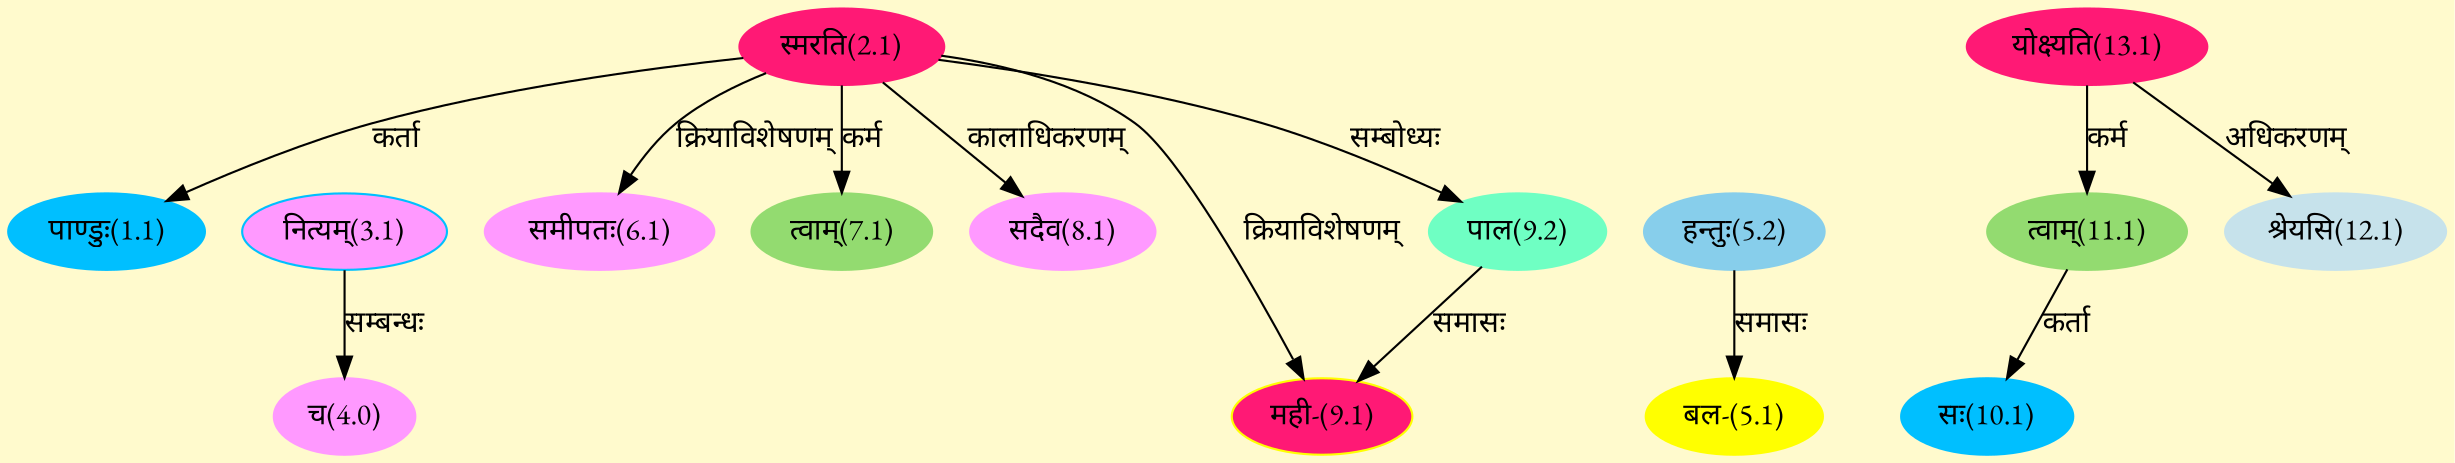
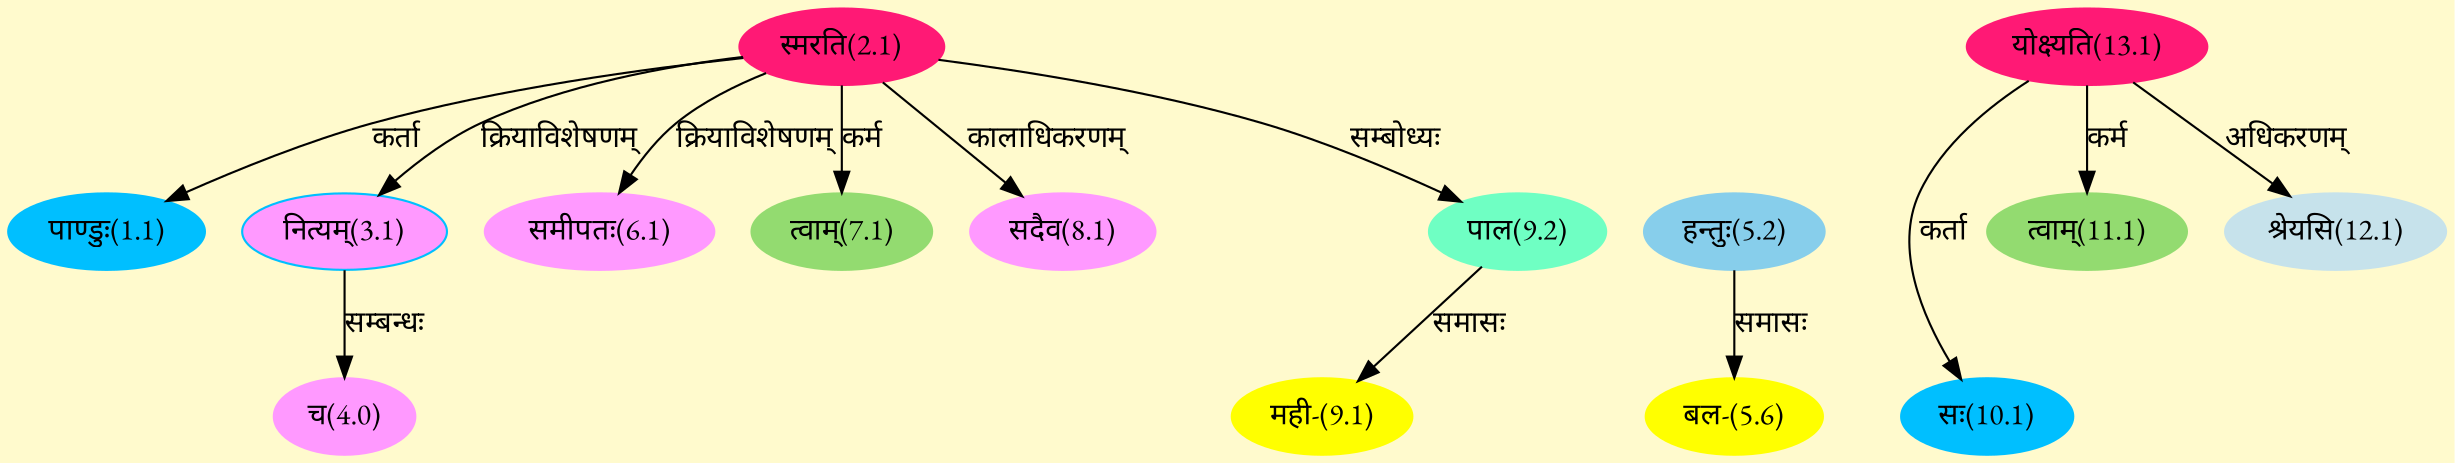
edge "स्मरति(2.1)" -> "मही-(9.1)": now "स्मरति(2.1)" -> "नित्यम्(3.1)"
edge "त्वाम्(11.1)" -> "सः(10.1)": now "योक्ष्यति(13.1)" -> "सः(10.1)"
node "मही-(9.1)": fillcolor #ff1975 -> #ffff00
node "बल-(5.1)": label "बल-(5.1)" -> "बल-(5.6)"
